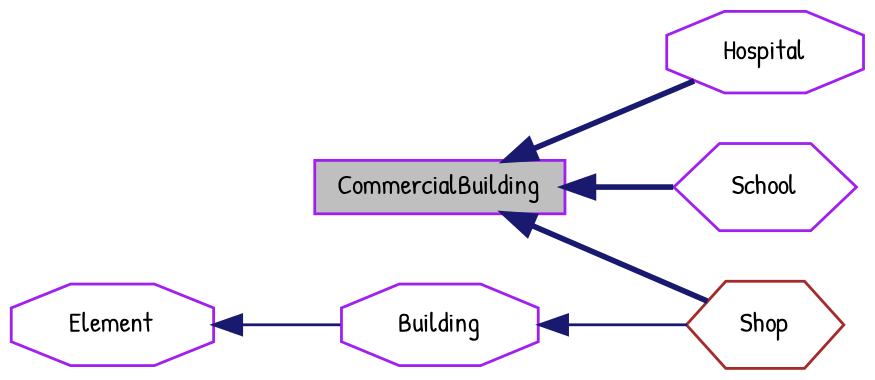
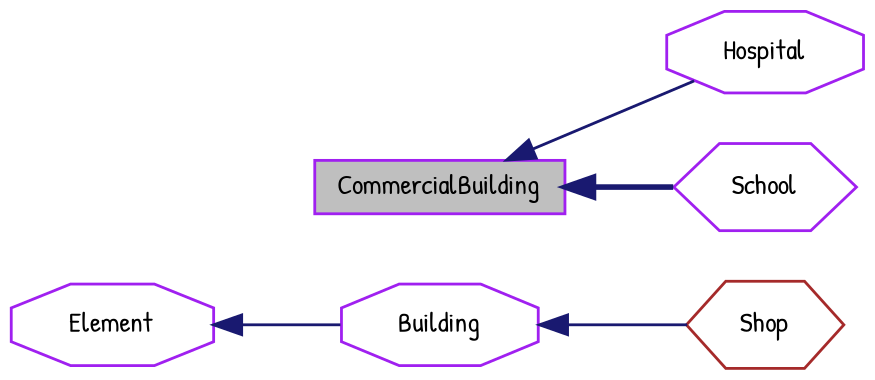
edge "Hospital" -> "CommercialBuilding": style bold -> solid
edge "Shop" -> "CommercialBuilding": removed
